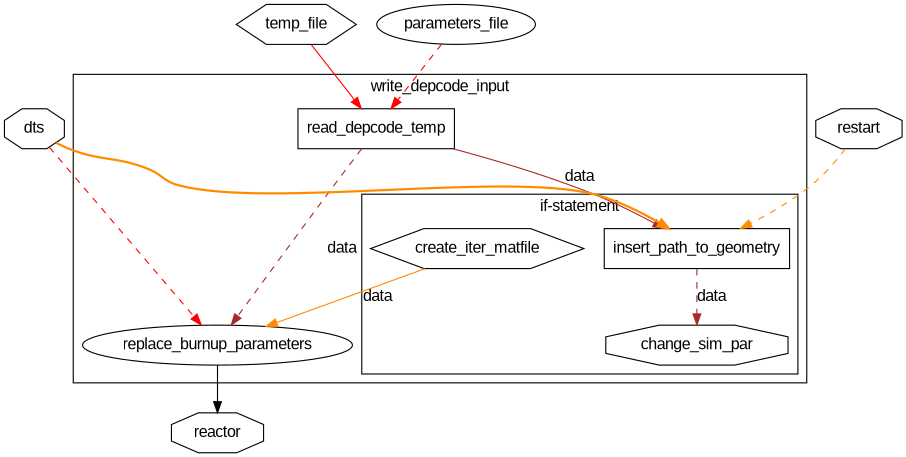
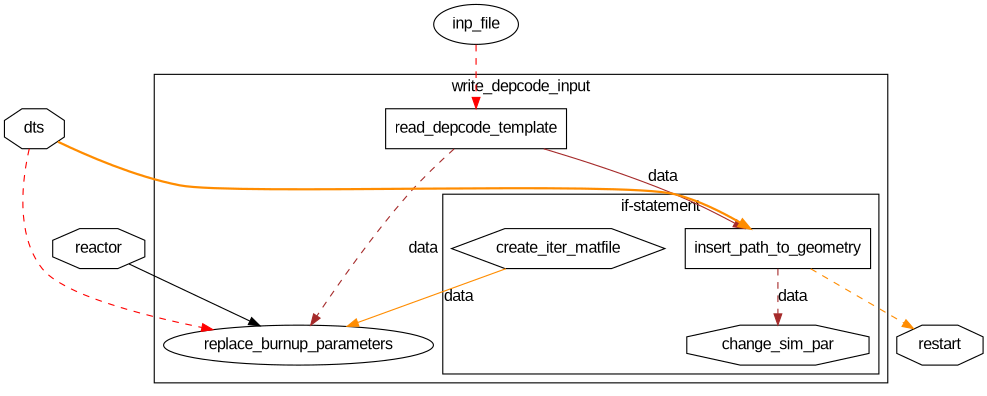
node "temp_file": removed
node "parameters_file": label "parameters_file" -> "inp_file"
node "read_depcode_temp": label "read_depcode_temp" -> "read_depcode_template"
edge "restart" -> "insert_path_to_geometry": reversed
edge "replace_burnup_parameters" -> "reactor": reversed
